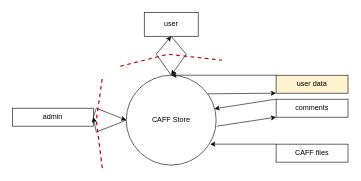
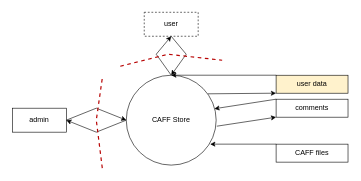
node "user": style solid -> dashed
node "admin": size 81x18 -> 54x24
